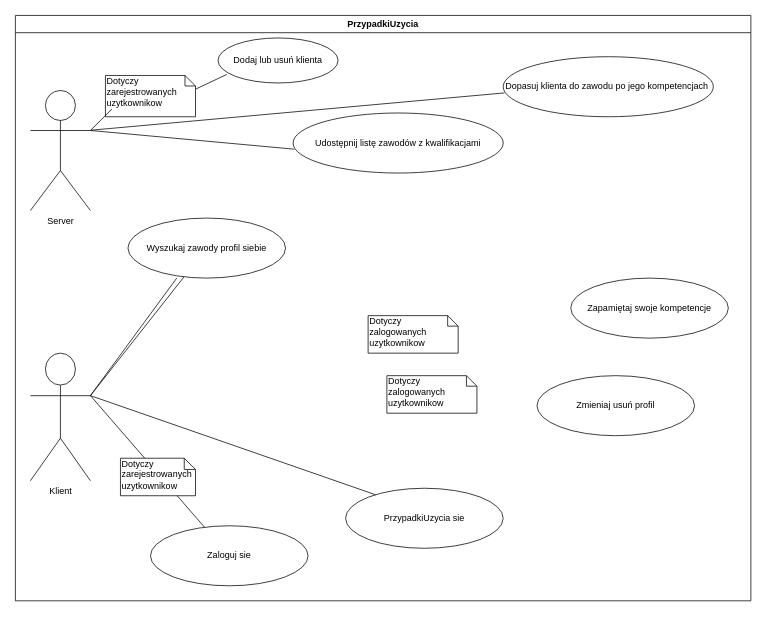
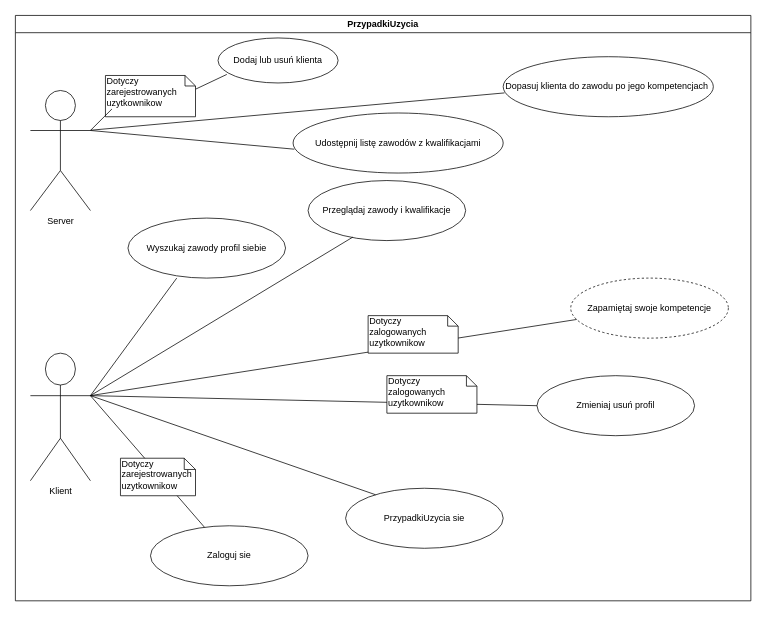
node "Przeglądaj zawody i kwalifikacje": added
node "Zapamiętaj swoje kompetencje": style solid -> dashed
edge "Przeglądaj zawody i kwalifikacje" -- "Klient": added
edge "Wyszukaj zawody profil siebie" -- "Klient": now "Zapamiętaj swoje kompetencje" -- "Klient"
edge "Zmieniaj usuń profil" -- "Klient": added
